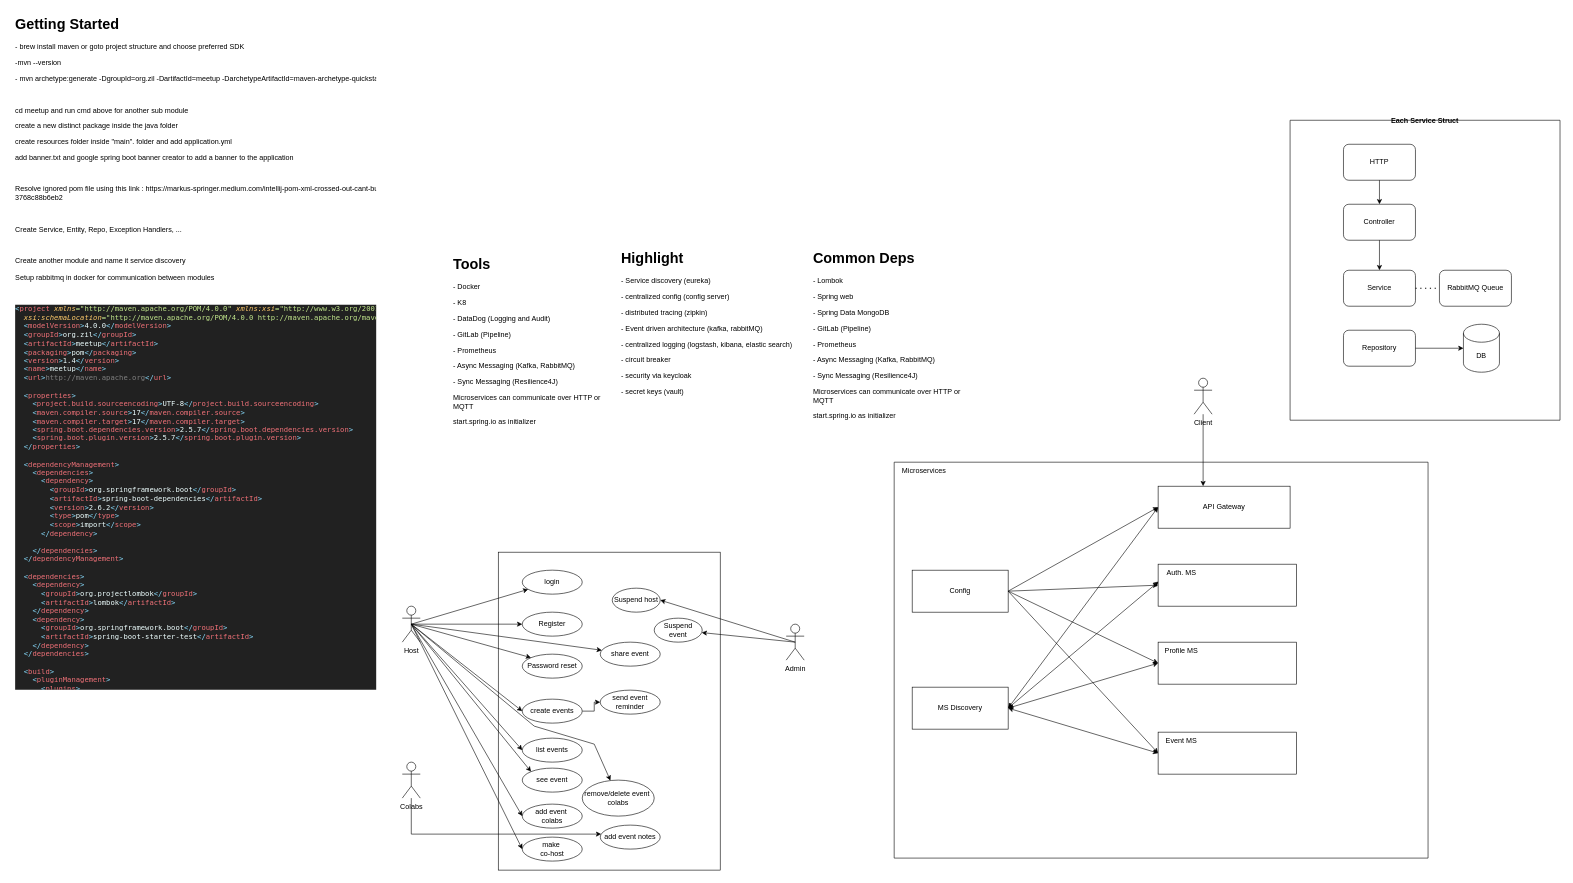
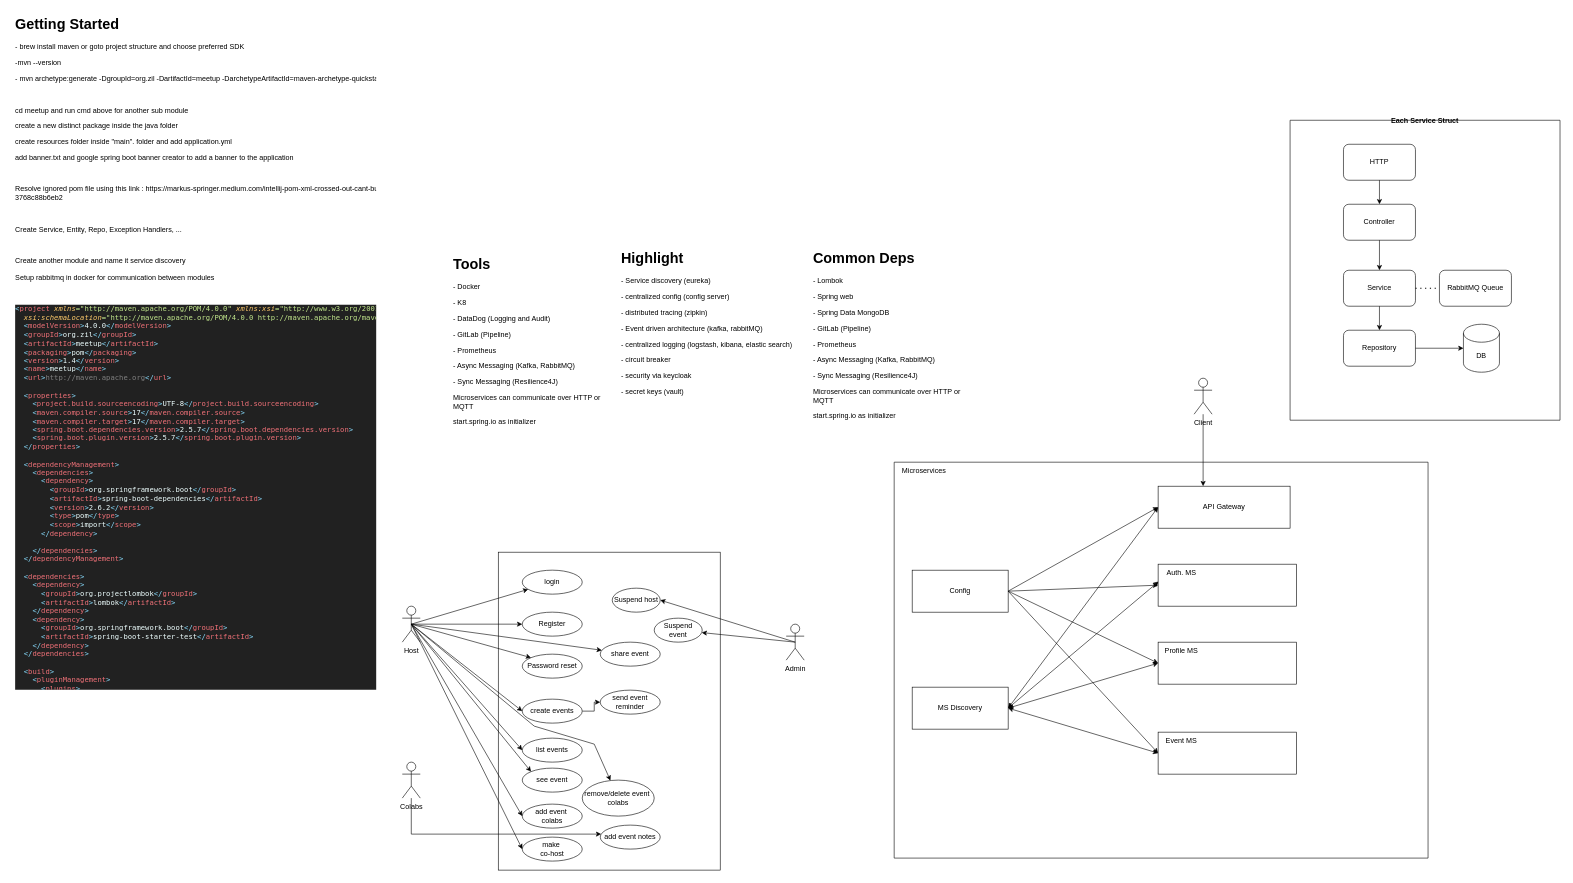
edge "Service" -> "Repository": added
